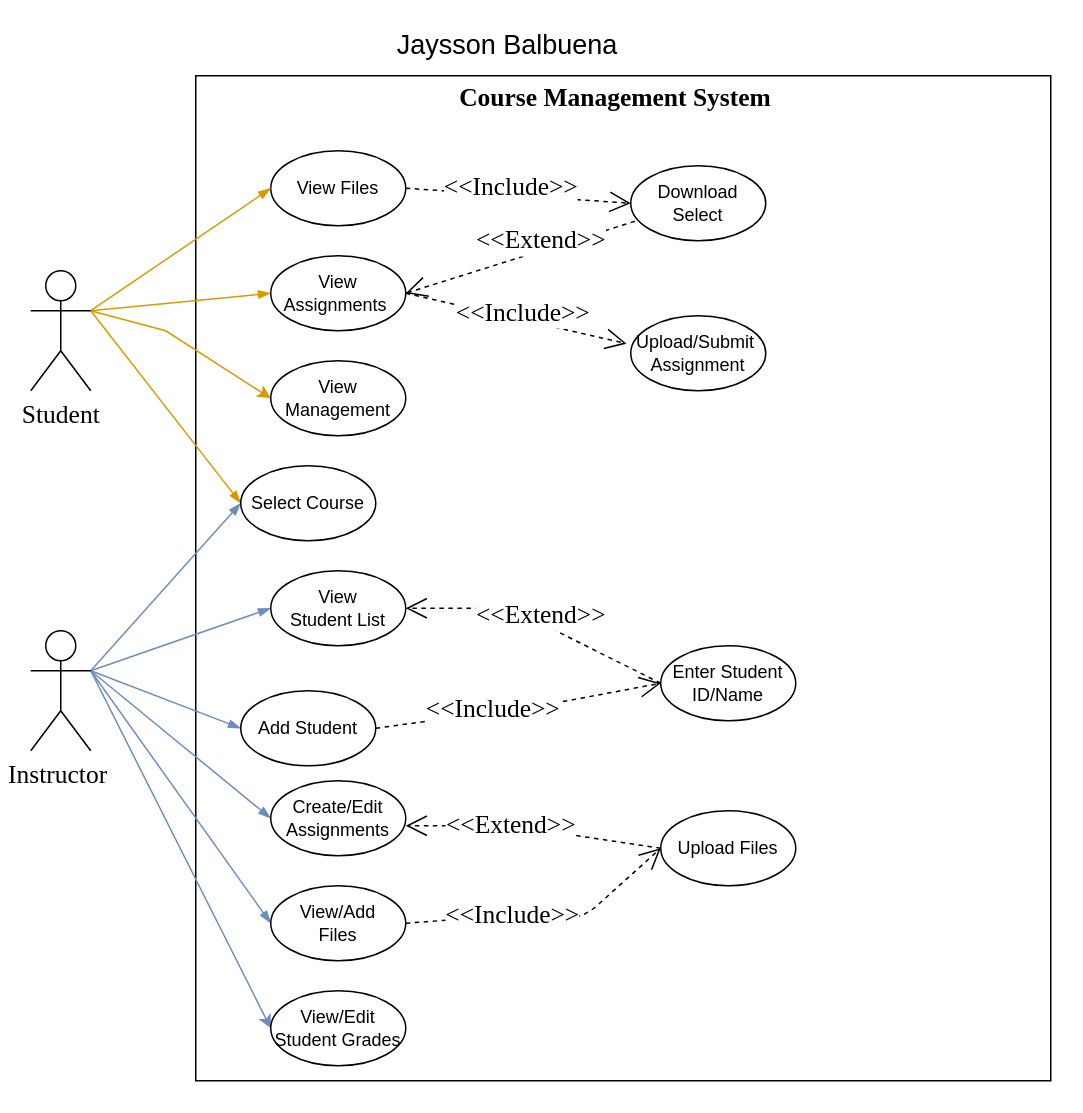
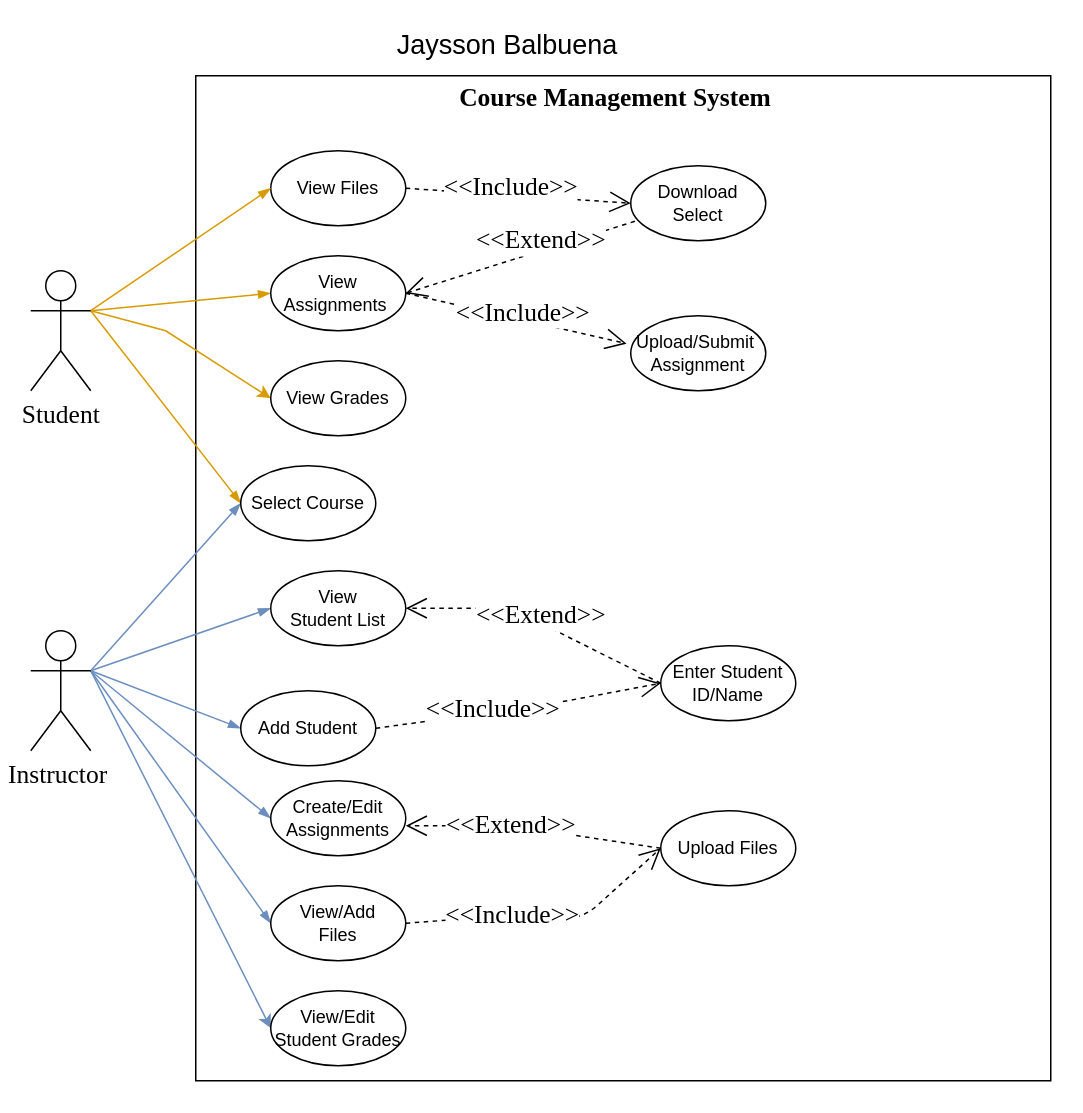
node "View Management": label "View Management" -> "View Grades"
